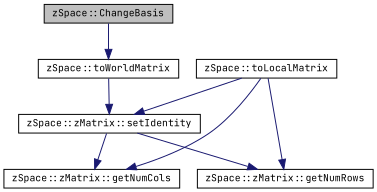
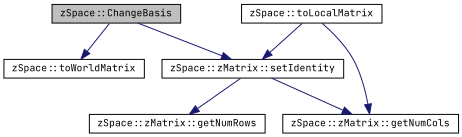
edge "zSpace::toWorldMatrix" -> "zSpace::zMatrix::setIdentity": now "zSpace::ChangeBasis" -> "zSpace::zMatrix::setIdentity"
edge "zSpace::toLocalMatrix" -> "zSpace::zMatrix::getNumRows": removed
